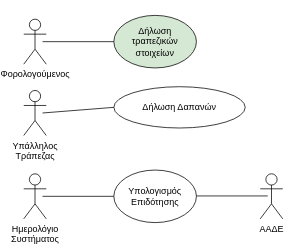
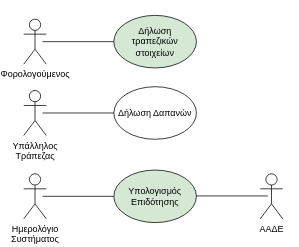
node "Δήλωση Δαπανών": size 131x41 -> 83x53
node "Υπολογισμός Επιδότησης": fillcolor #ffffff -> #d5e8d4
